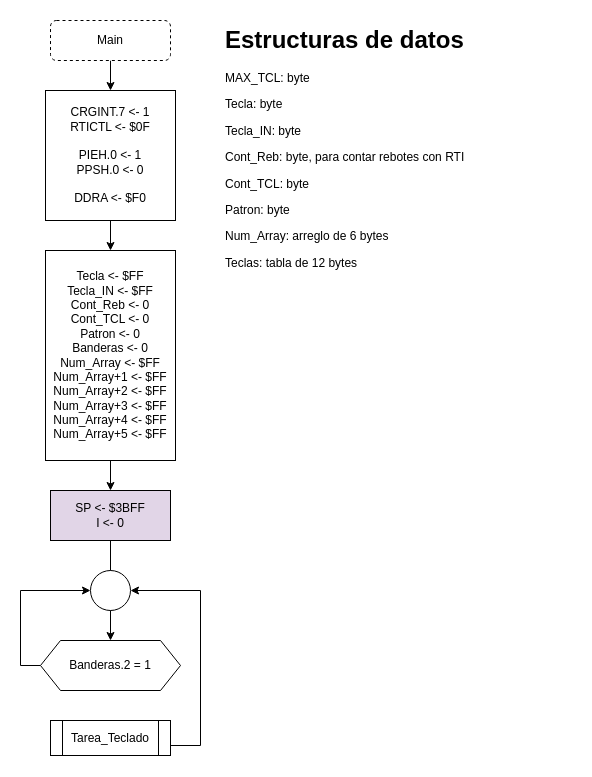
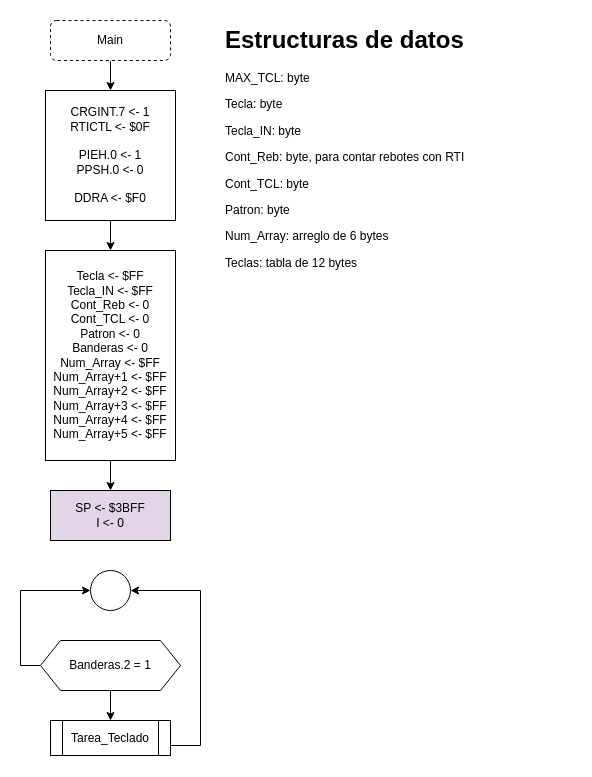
edge "SP <- $3BFF I <- 0" -> "Banderas.2 = 1": removed
edge "Banderas.2 = 1" -> "Tarea_Teclado": added
